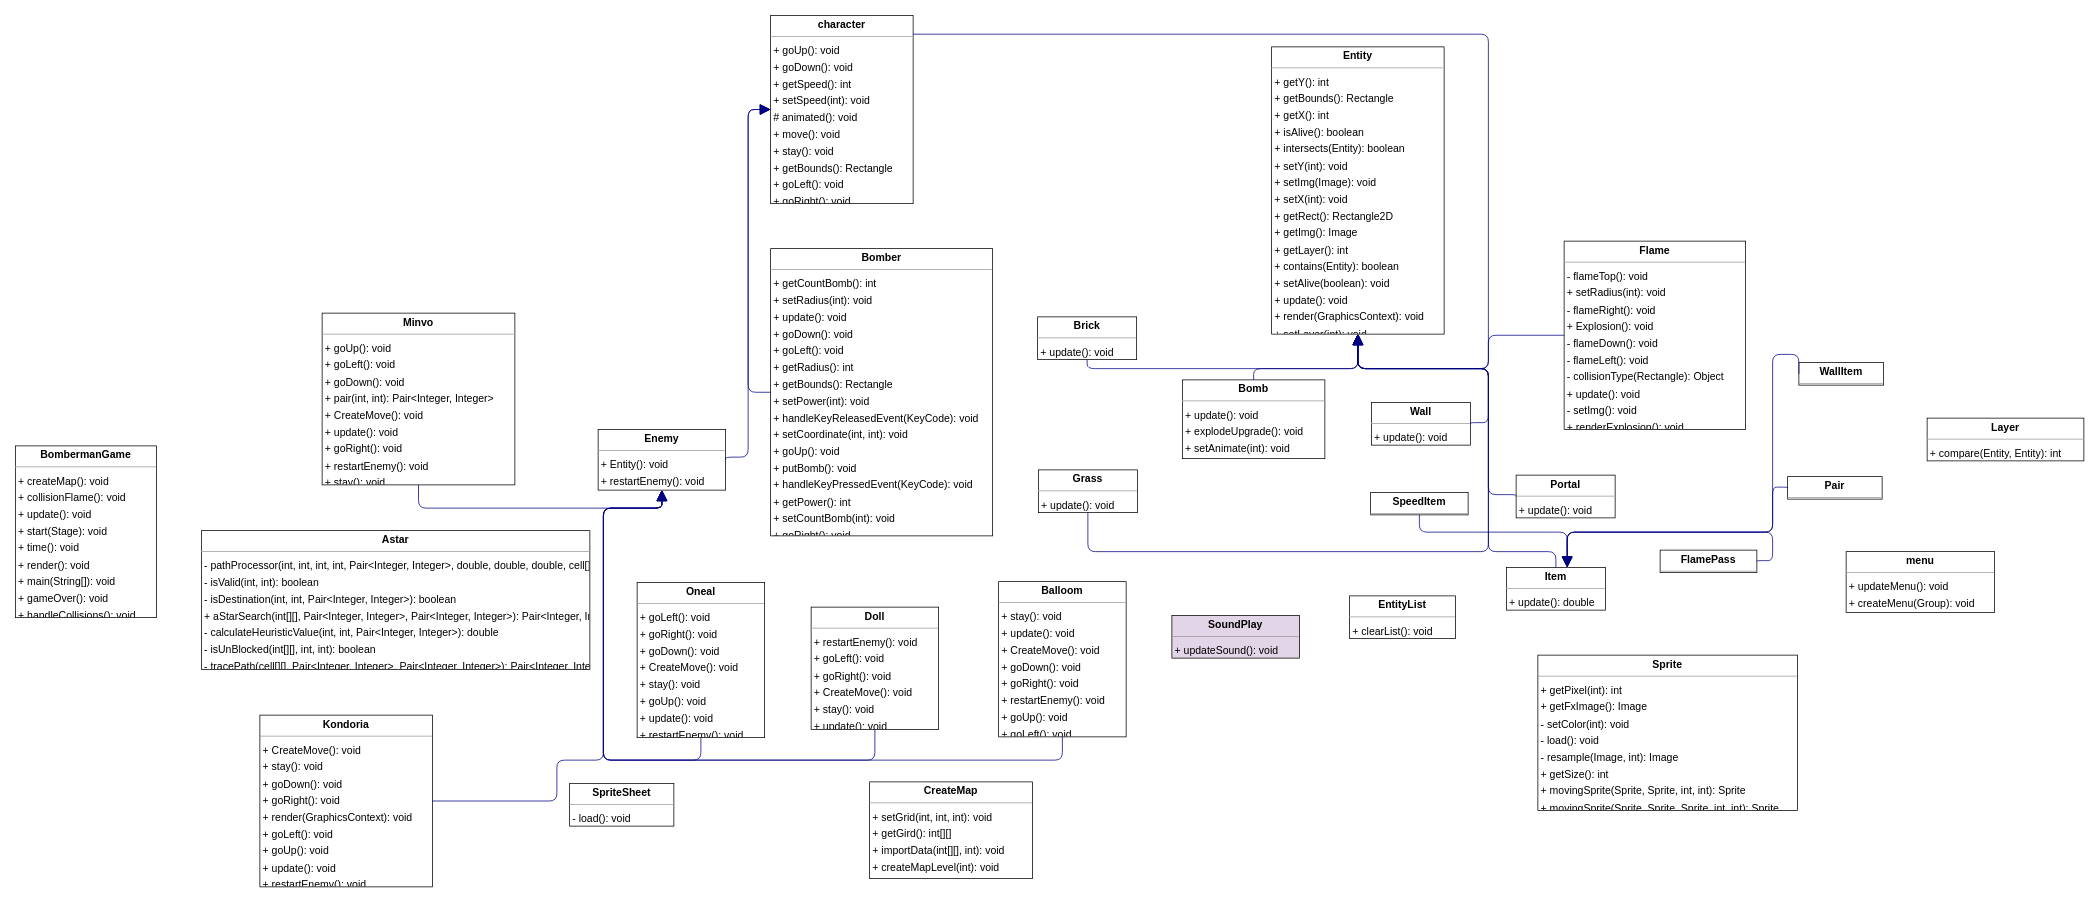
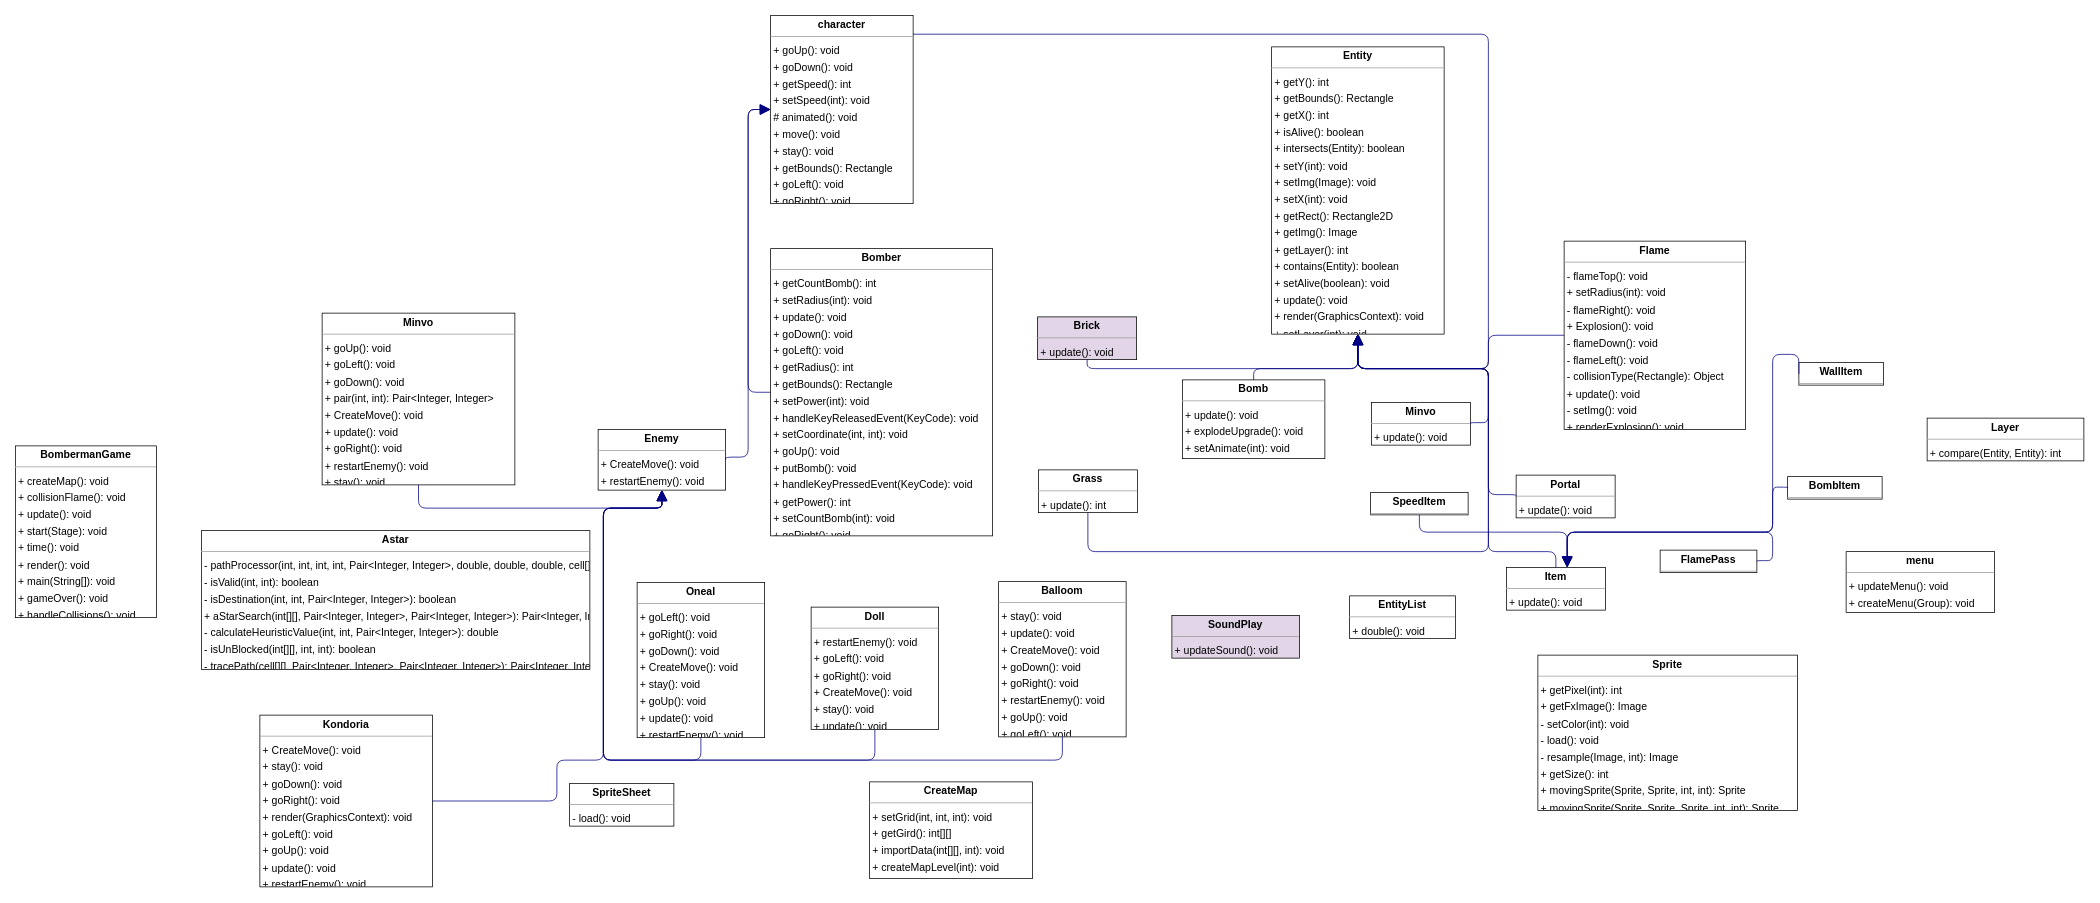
node "Brick + update(): void": fillcolor #ffffff -> #e1d5e7
node "Wall + update(): void": label "Wall + update(): void" -> "Minvo + update(): void"
node "Enemy + Entity(): void + restartEnemy(): void": label "Enemy + Entity(): void + restartEnemy(): void" -> "Enemy + CreateMove(): void + restartEnemy(): void"
node "Grass + update(): void": label "Grass + update(): void" -> "Grass + update(): int"
node "Pair": label "Pair" -> "BombItem"
node "Item + update(): double": label "Item + update(): double" -> "Item + update(): void"
node "EntityList + clearList(): void": label "EntityList + clearList(): void" -> "EntityList + double(): void"
